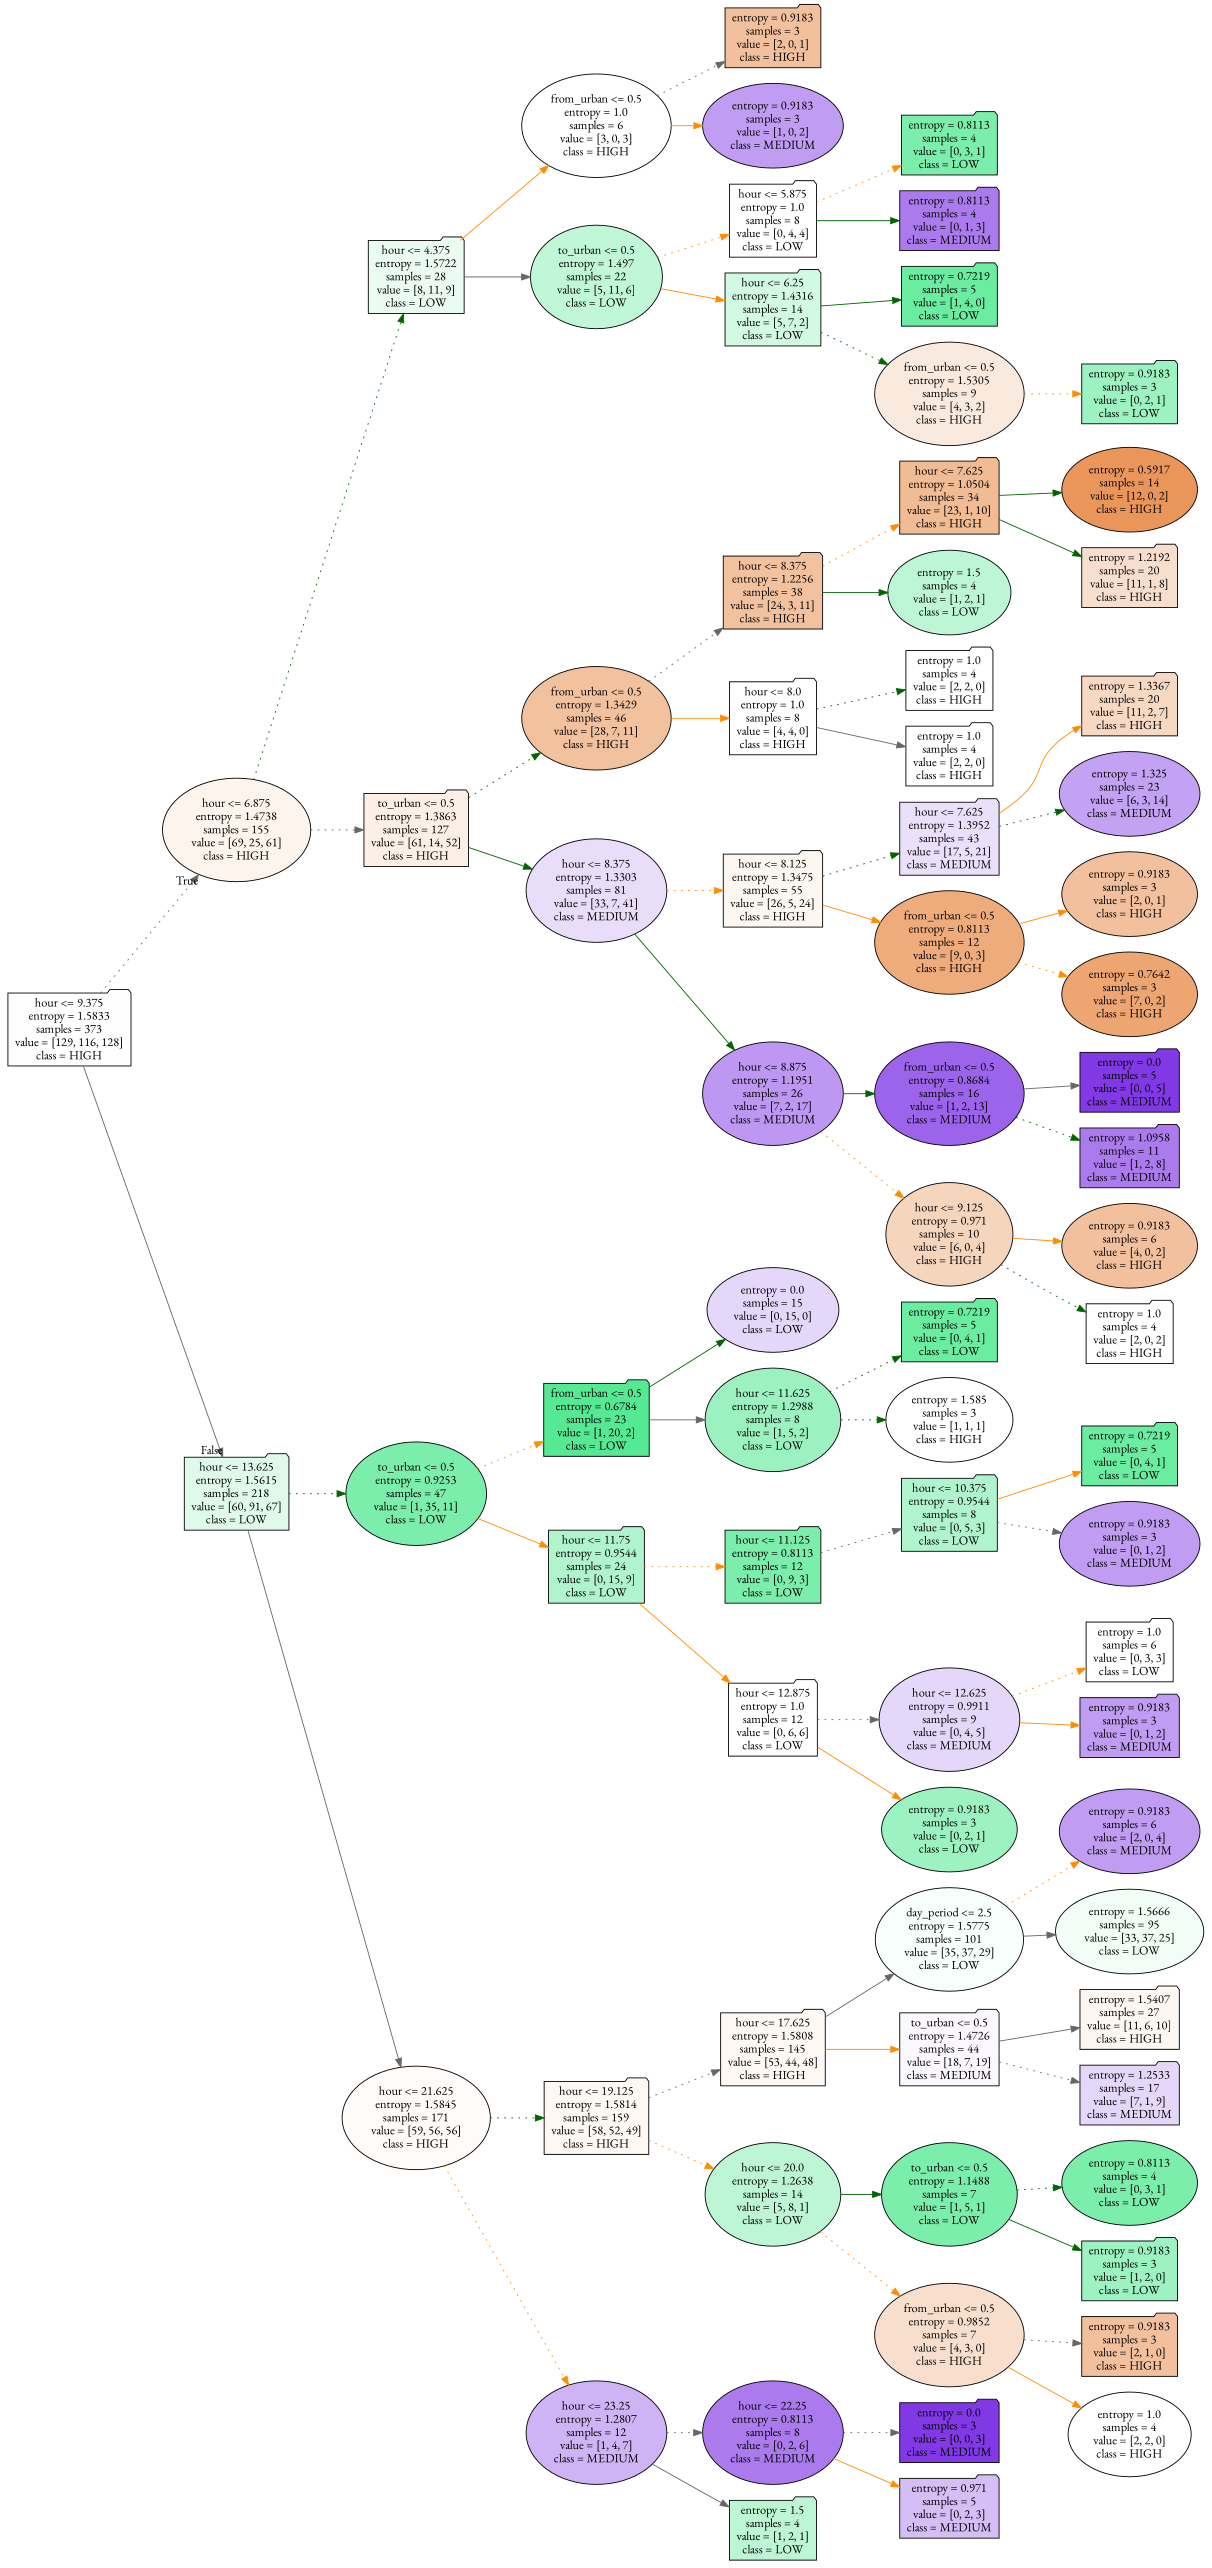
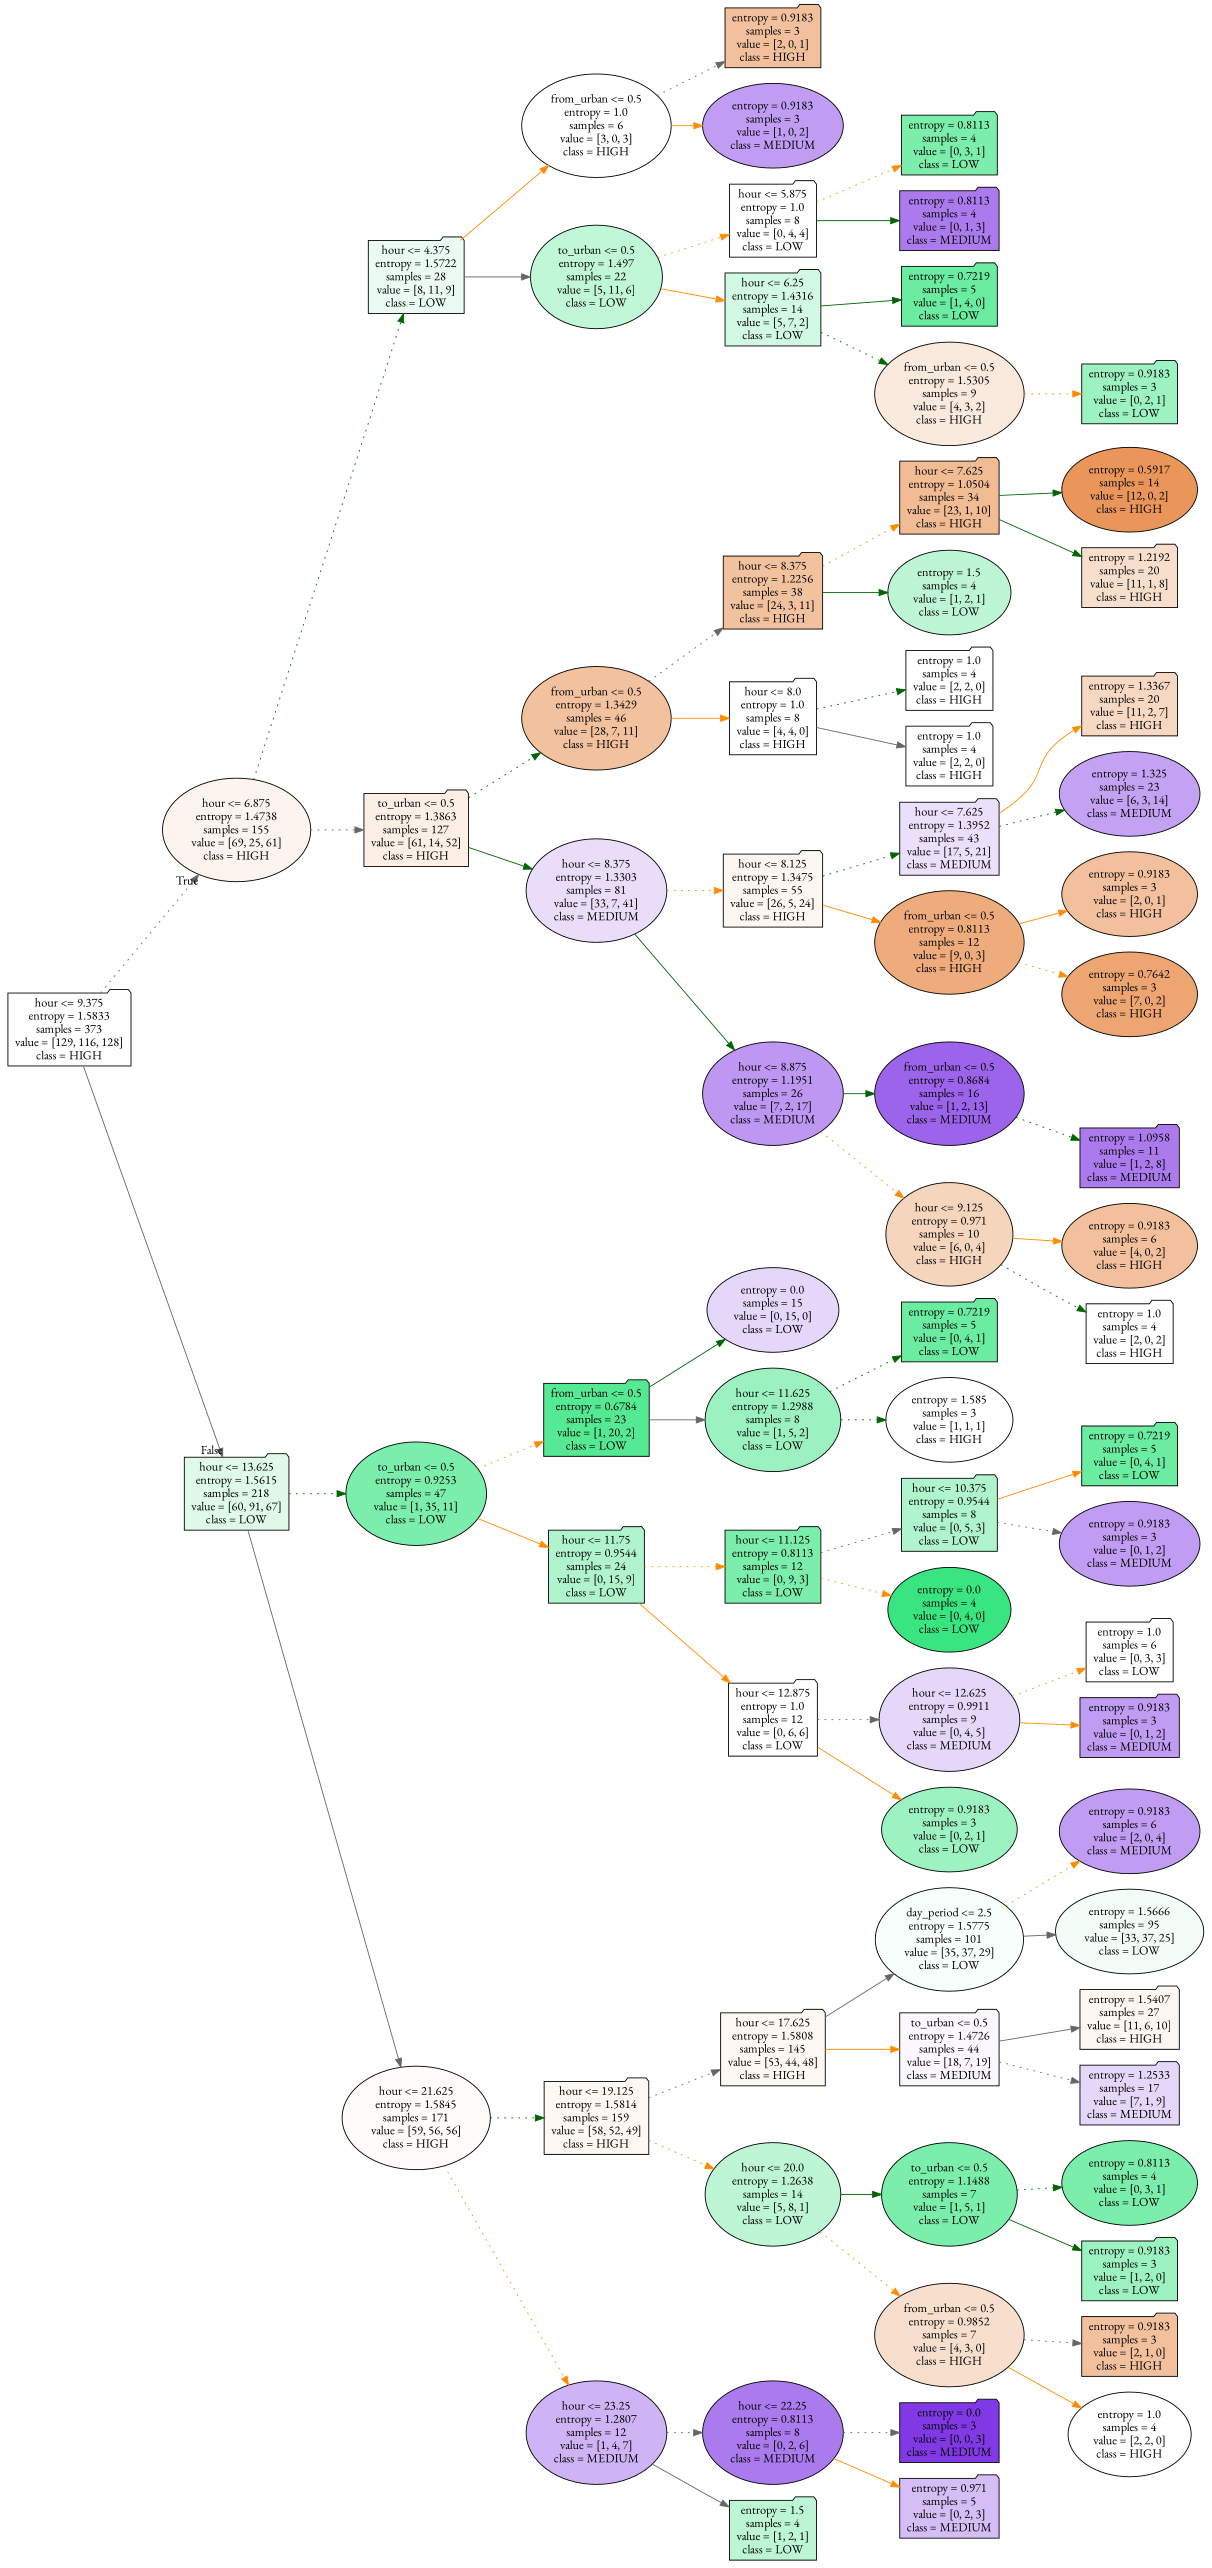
node "entropy = 0.0 samples = 5 value = [0, 0, 5] class = MEDIUM": removed
node "entropy = 0.0 samples = 4 value = [0, 4, 0] class = LOW": added
